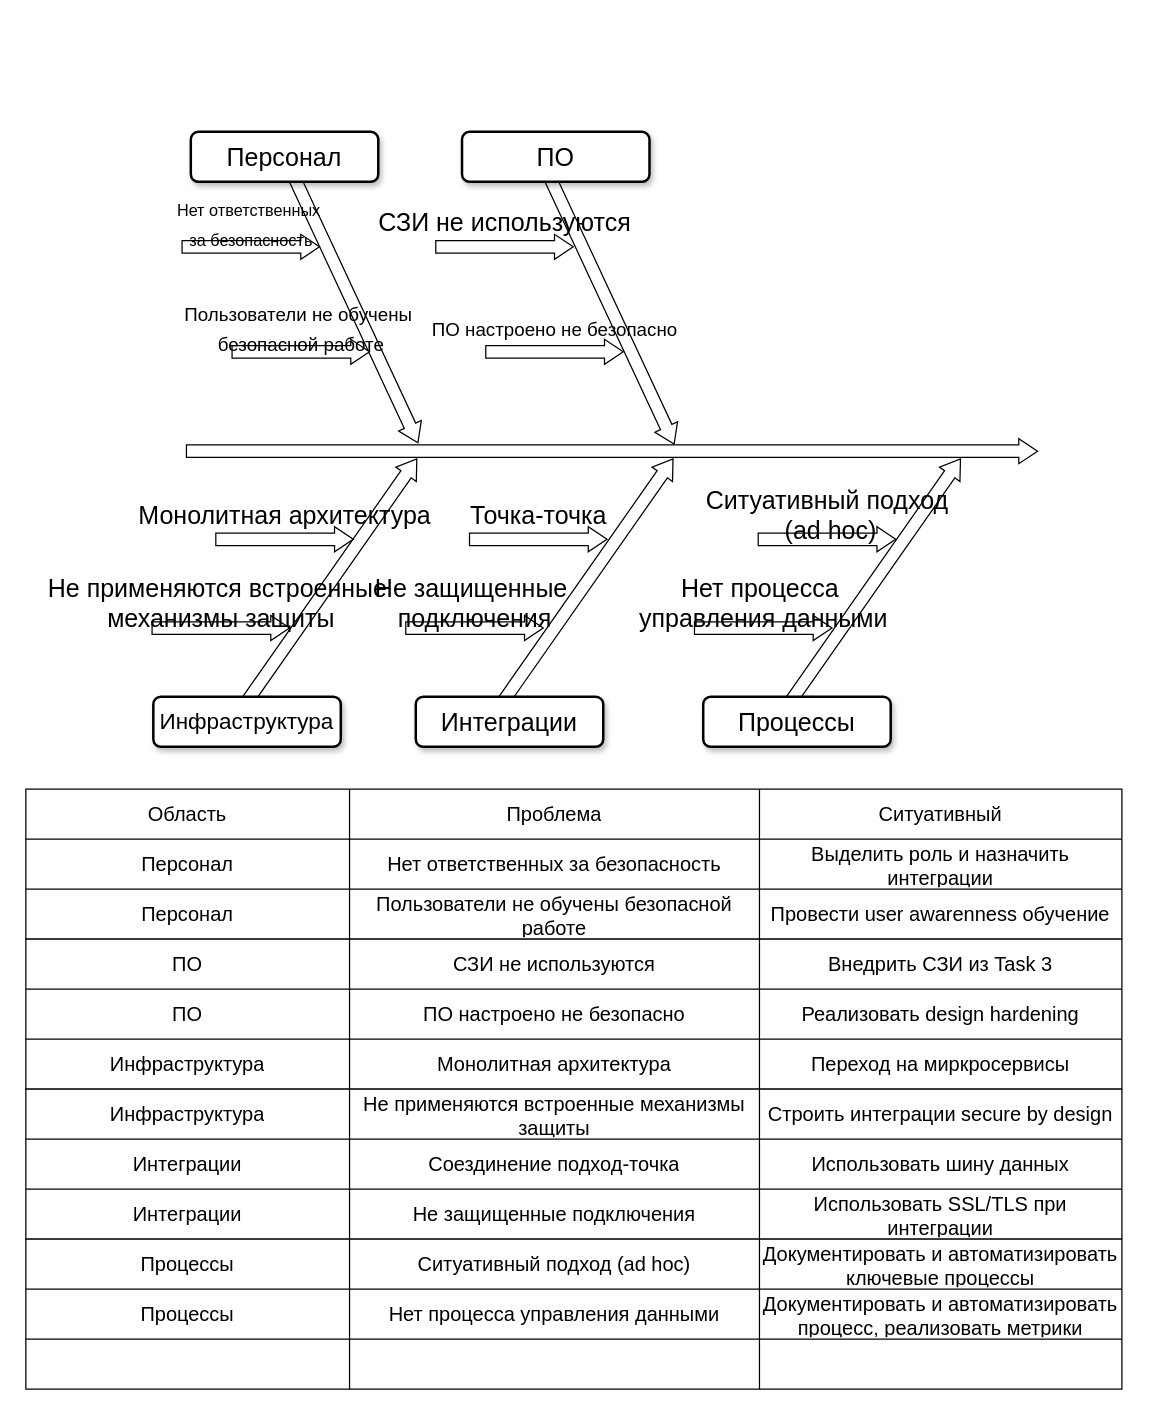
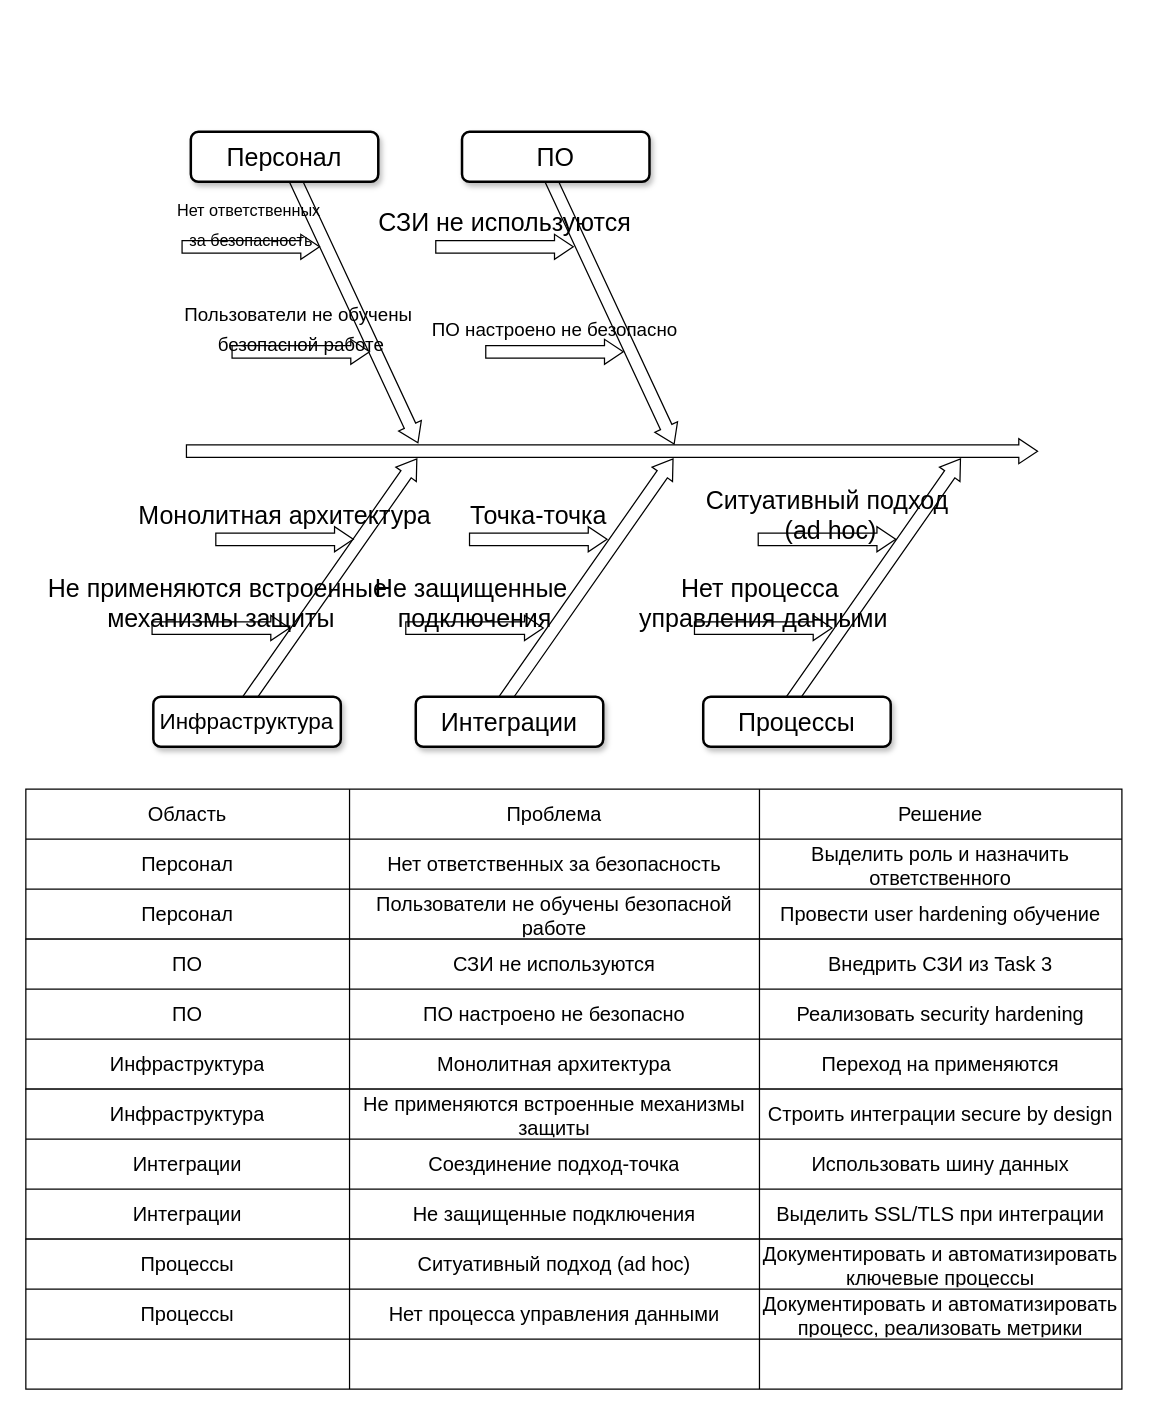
node "Ситуативный": label "Ситуативный" -> "Решение"
node "Выделить роль и назначить интеграции": label "Выделить роль и назначить интеграции" -> "Выделить роль и назначить ответственного"
node "Провести user awarenness обучение": label "Провести user awarenness обучение" -> "Провести user hardening обучение"
node "Реализовать design hardening": label "Реализовать design hardening" -> "Реализовать security hardening"
node "Переход на миркросервисы": label "Переход на миркросервисы" -> "Переход на применяются"
node "Использовать SSL/TLS при интеграции": label "Использовать SSL/TLS при интеграции" -> "Выделить SSL/TLS при интеграции"
